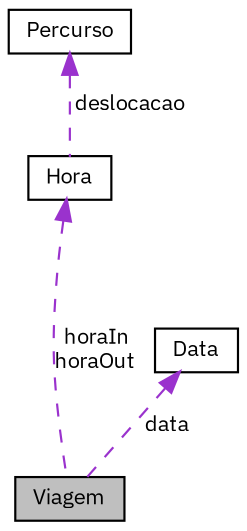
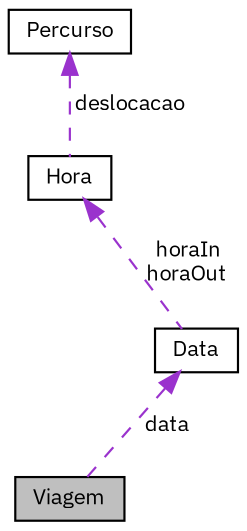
edge "Viagem" -> "Hora": now "Data" -> "Hora"
